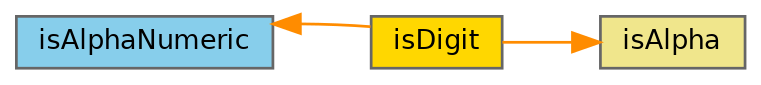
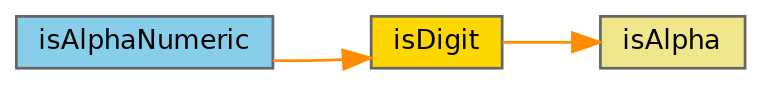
edge "isDigit" -> "isAlphaNumeric": reversed
